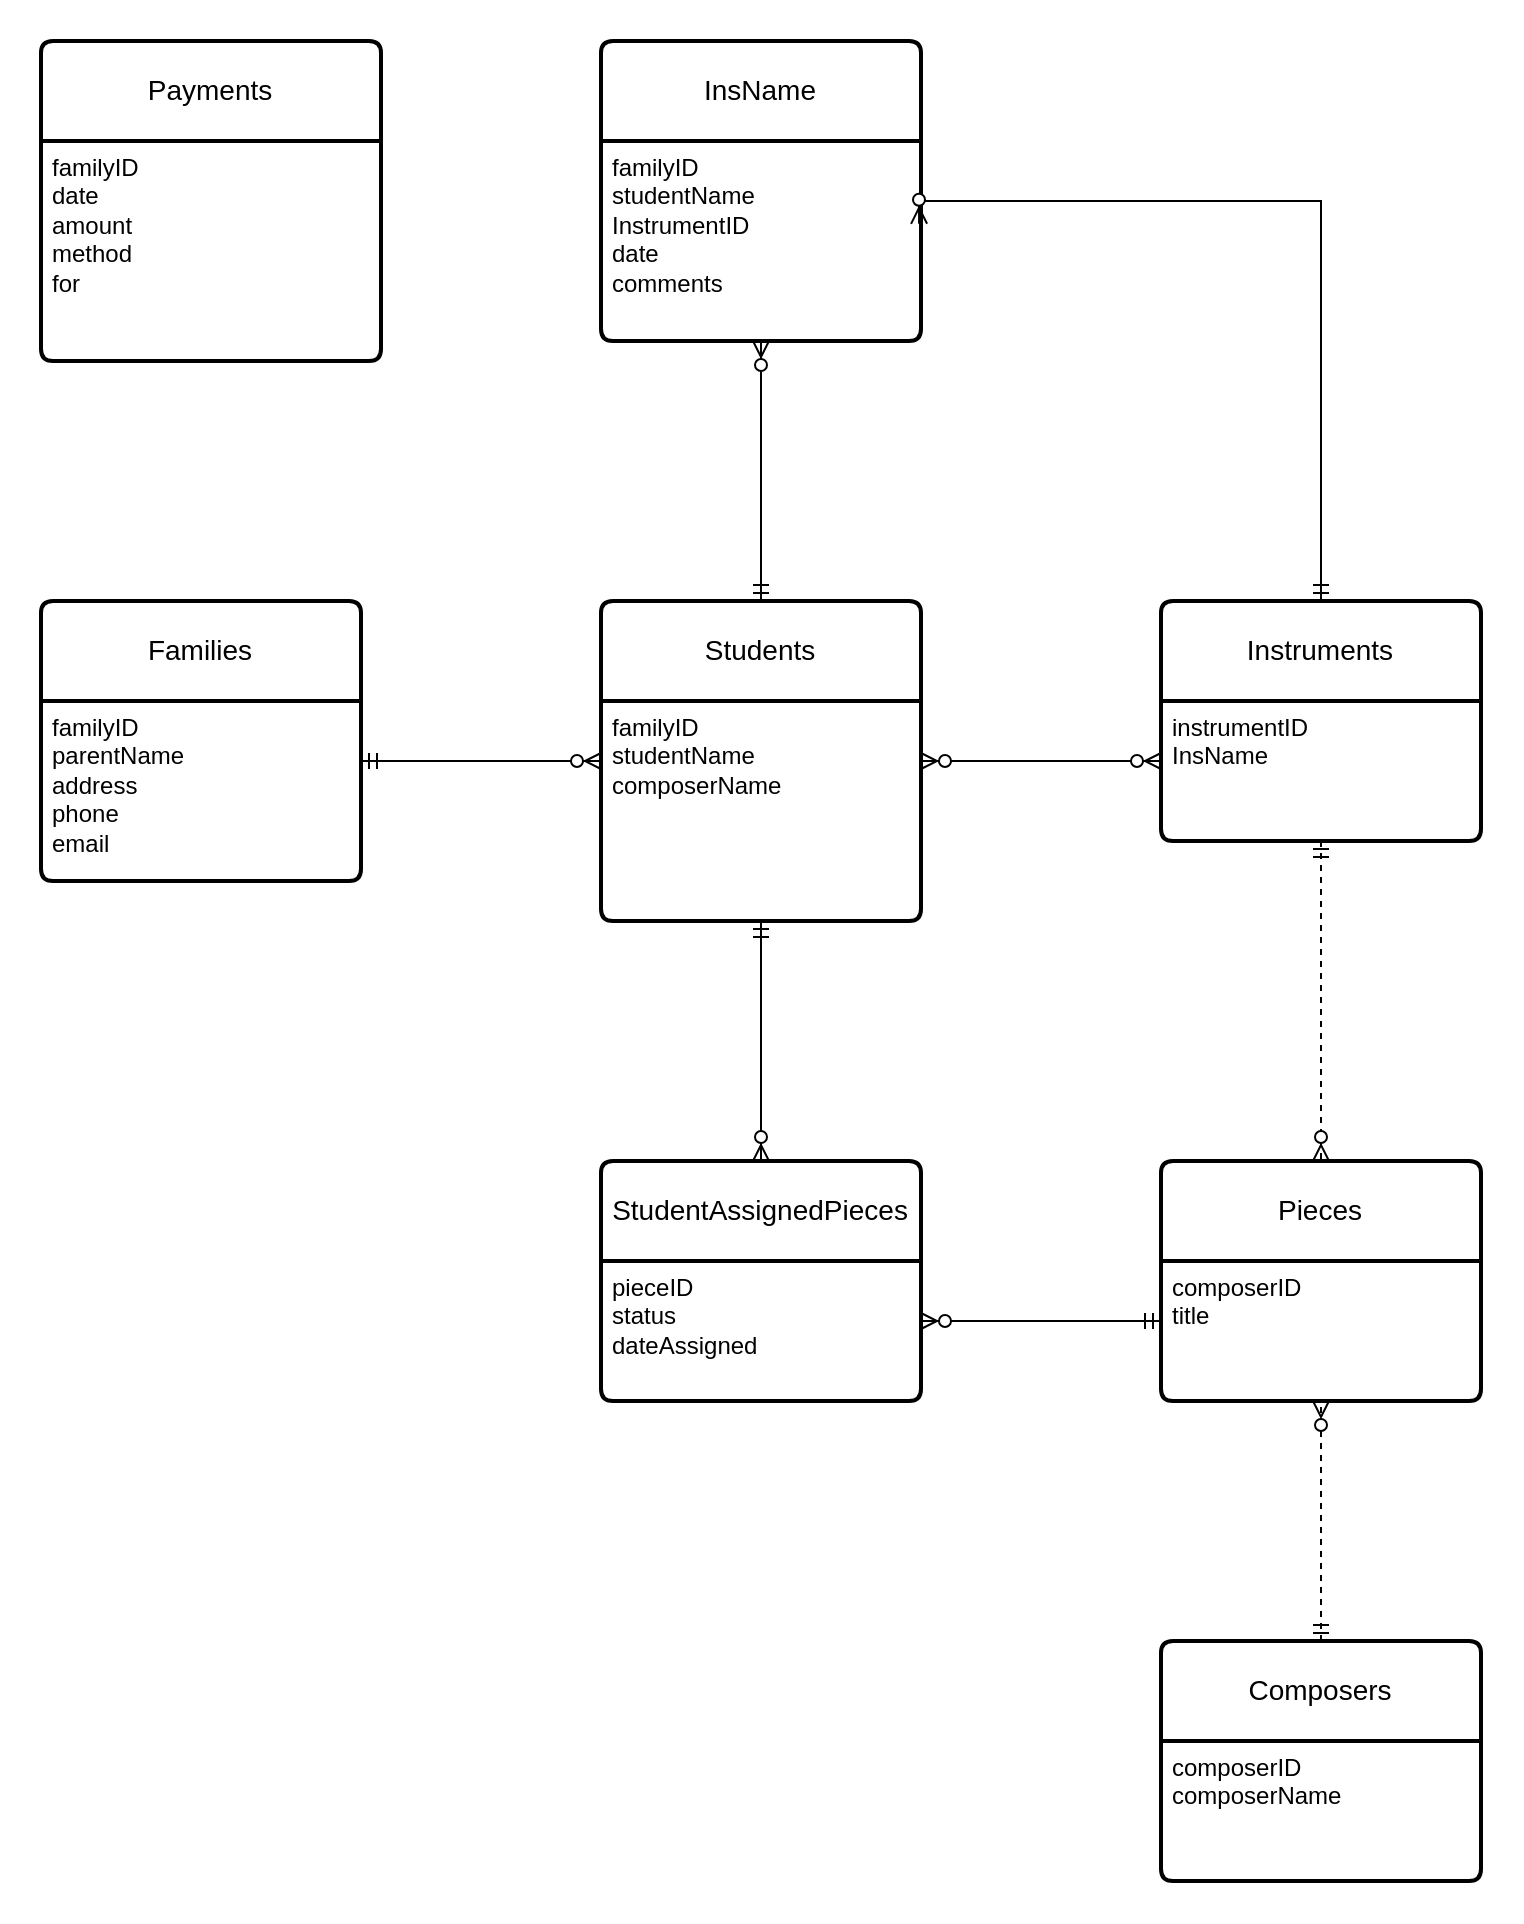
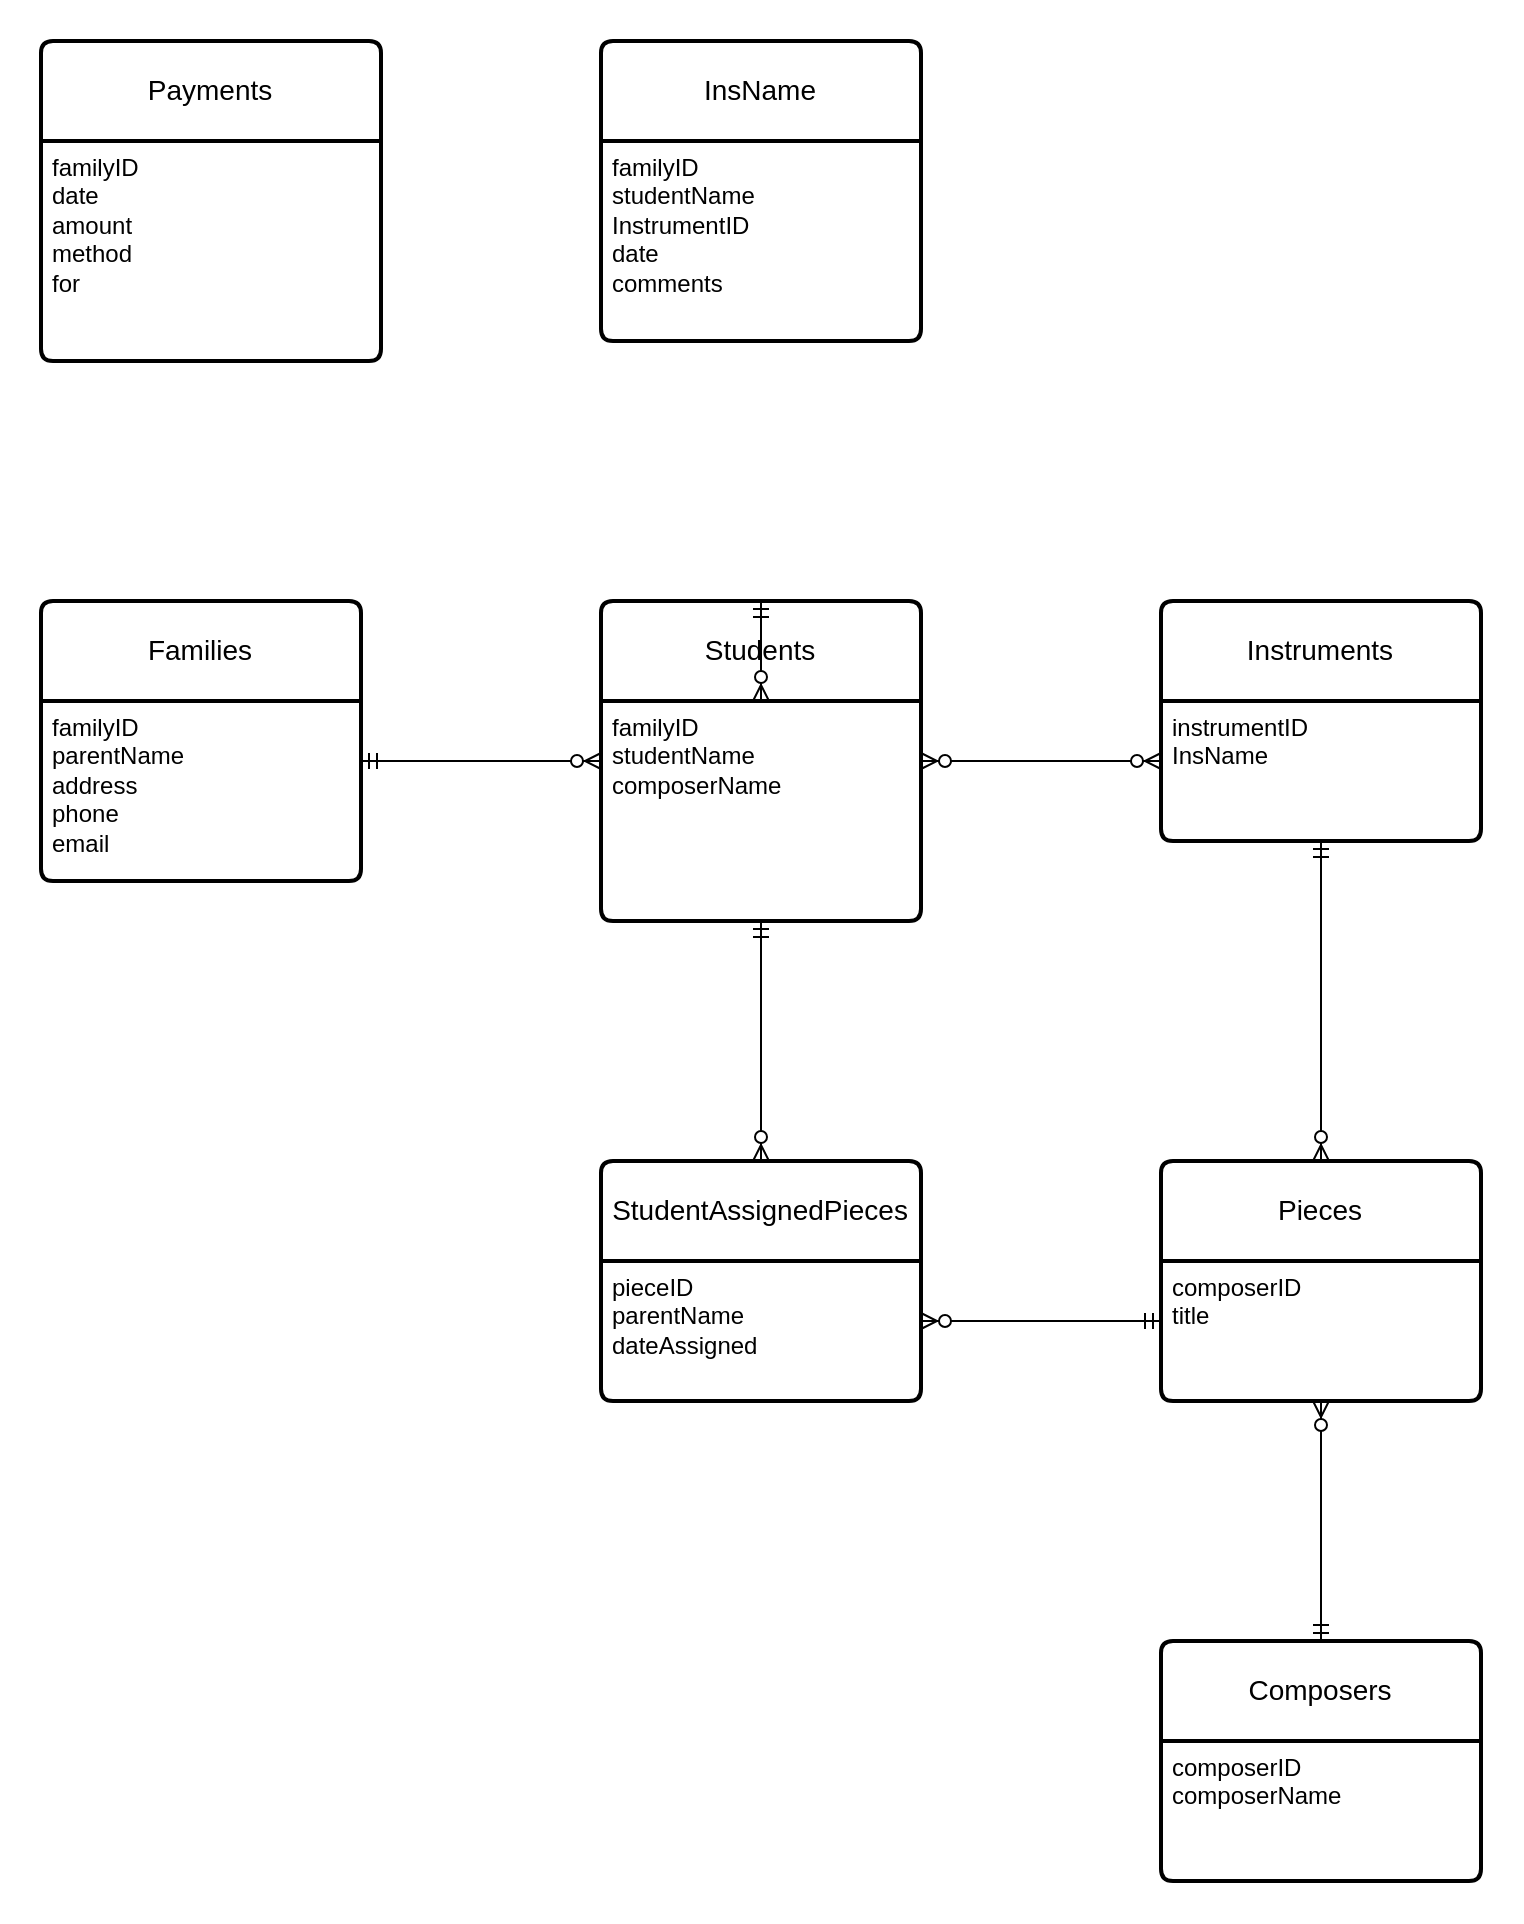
edge "familyID studentName InstrumentID date comments" -- "Instruments": removed
edge "InsName" -- "Students": now "familyID studentName composerName" -- "Students"
edge "Instruments" -- "Pieces": style dashed -> solid
node "pieceID status dateAssigned": label "pieceID status dateAssigned" -> "pieceID parentName dateAssigned"
edge "Pieces" -- "Composers": style dashed -> solid
